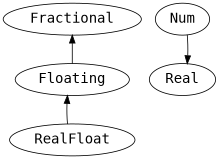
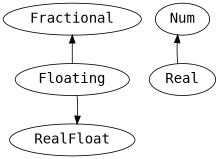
edge "Num" -> "Real": reversed
edge "RealFloat" -> "Floating": reversed
